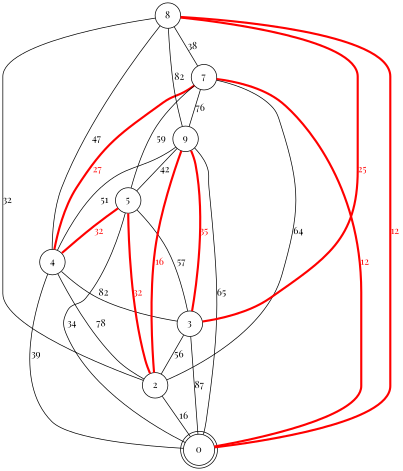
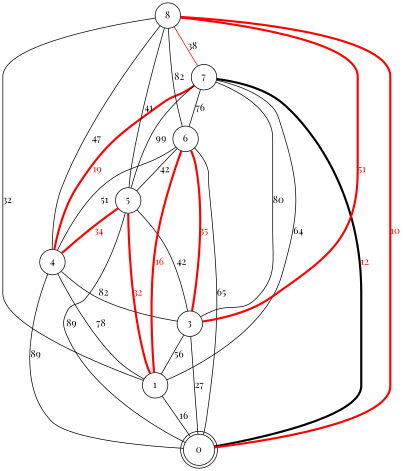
edge "8" -- "7": color black -> red
edge "8" -- "5": added, label "41"
edge "7" -- "5": label "59" -> "99"
node "9": label "9" -> "6"
edge "7" -- "4": label "27" -> "19"
edge "8" -- "3": label "25" -> "51"
edge "7" -- "3": added, label "80"
edge "5" -- "4": label "32" -> "34"
edge "8" -- "0": label "12" -> "10"
edge "5" -- "3": label "57" -> "42"
edge "7" -- "0": color red -> black
edge "5" -- "0": label "34" -> "89"
edge "4" -- "0": label "39" -> "89"
node "2": label "2" -> "1"
edge "3" -- "0": label "87" -> "27"
